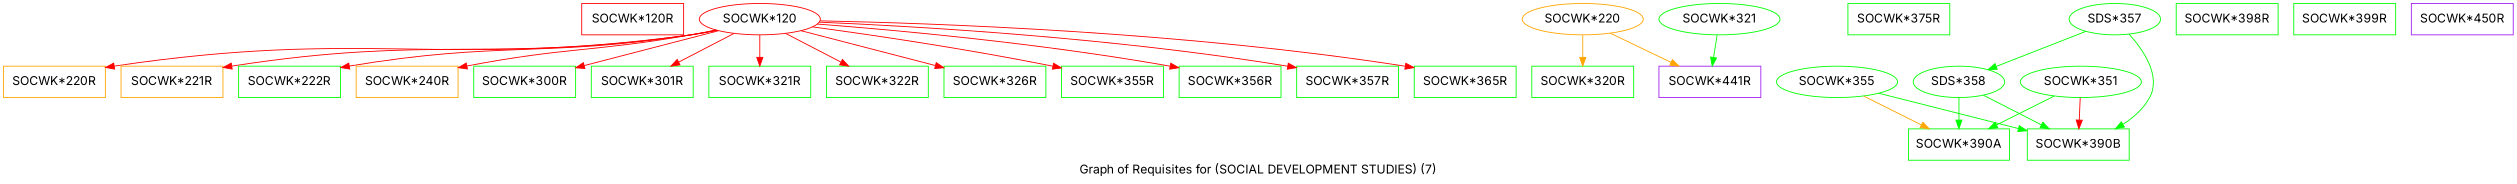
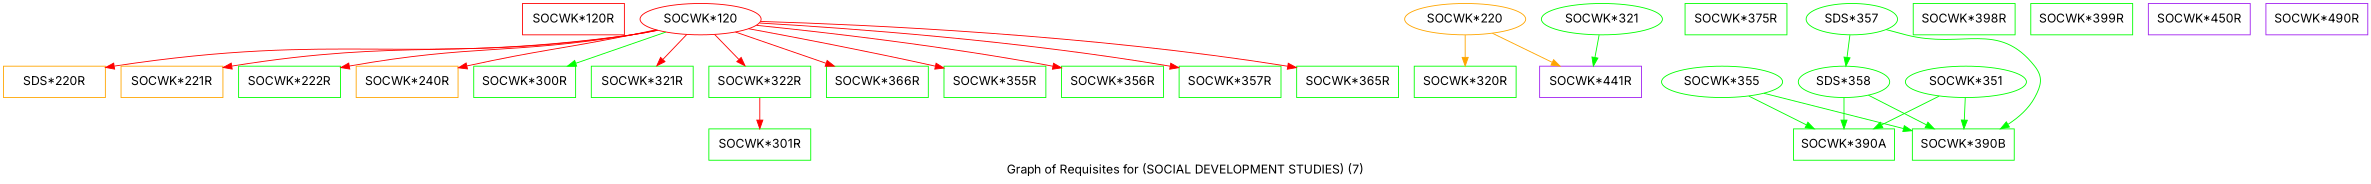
node "SOCWK*490R": added
edge "SOCWK*120" -> "SOCWK*300R": color red -> green
edge "SOCWK*120" -> "SOCWK*301R": now "SOCWK*322R" -> "SOCWK*301R"
node "SOCWK*220R": label "SOCWK*220R" -> "SDS*220R"
node "SOCWK*326R": label "SOCWK*326R" -> "SOCWK*366R"
edge "SOCWK*351" -> "SOCWK*390B": color red -> green
edge "SOCWK*355" -> "SOCWK*390A": color orange -> green
